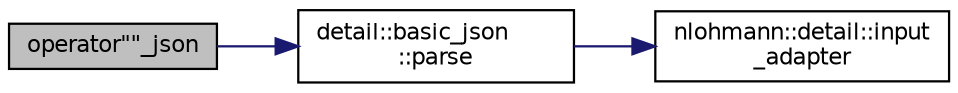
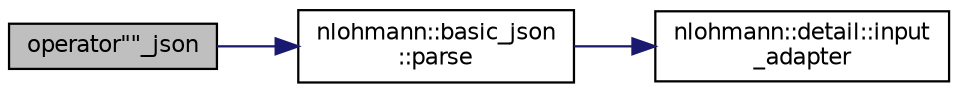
node "detail::basic_json ::parse": label "detail::basic_json ::parse" -> "nlohmann::basic_json ::parse"
